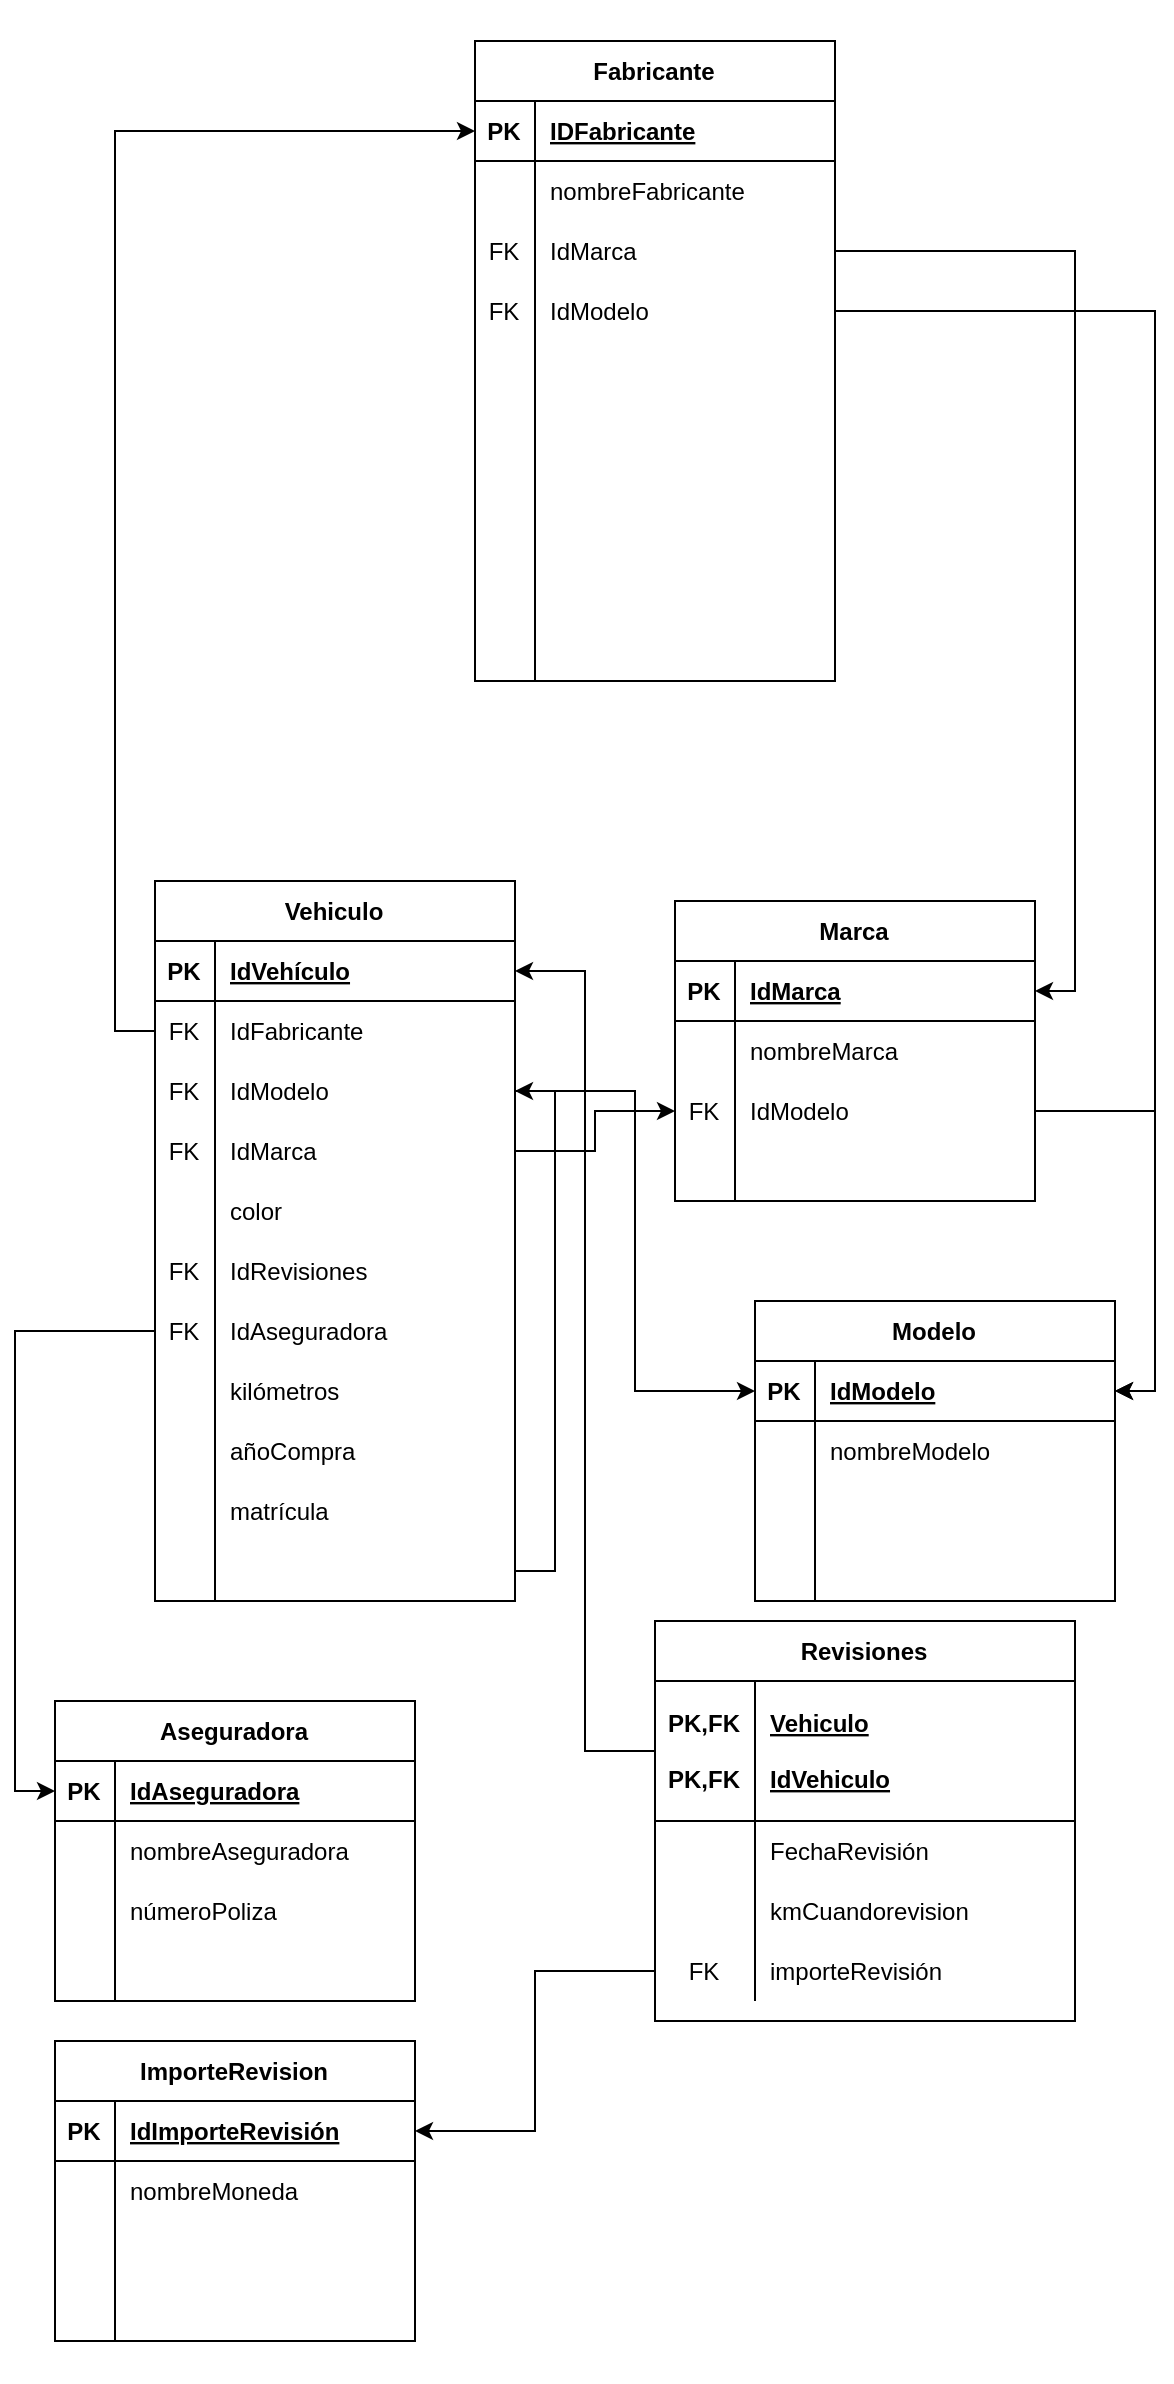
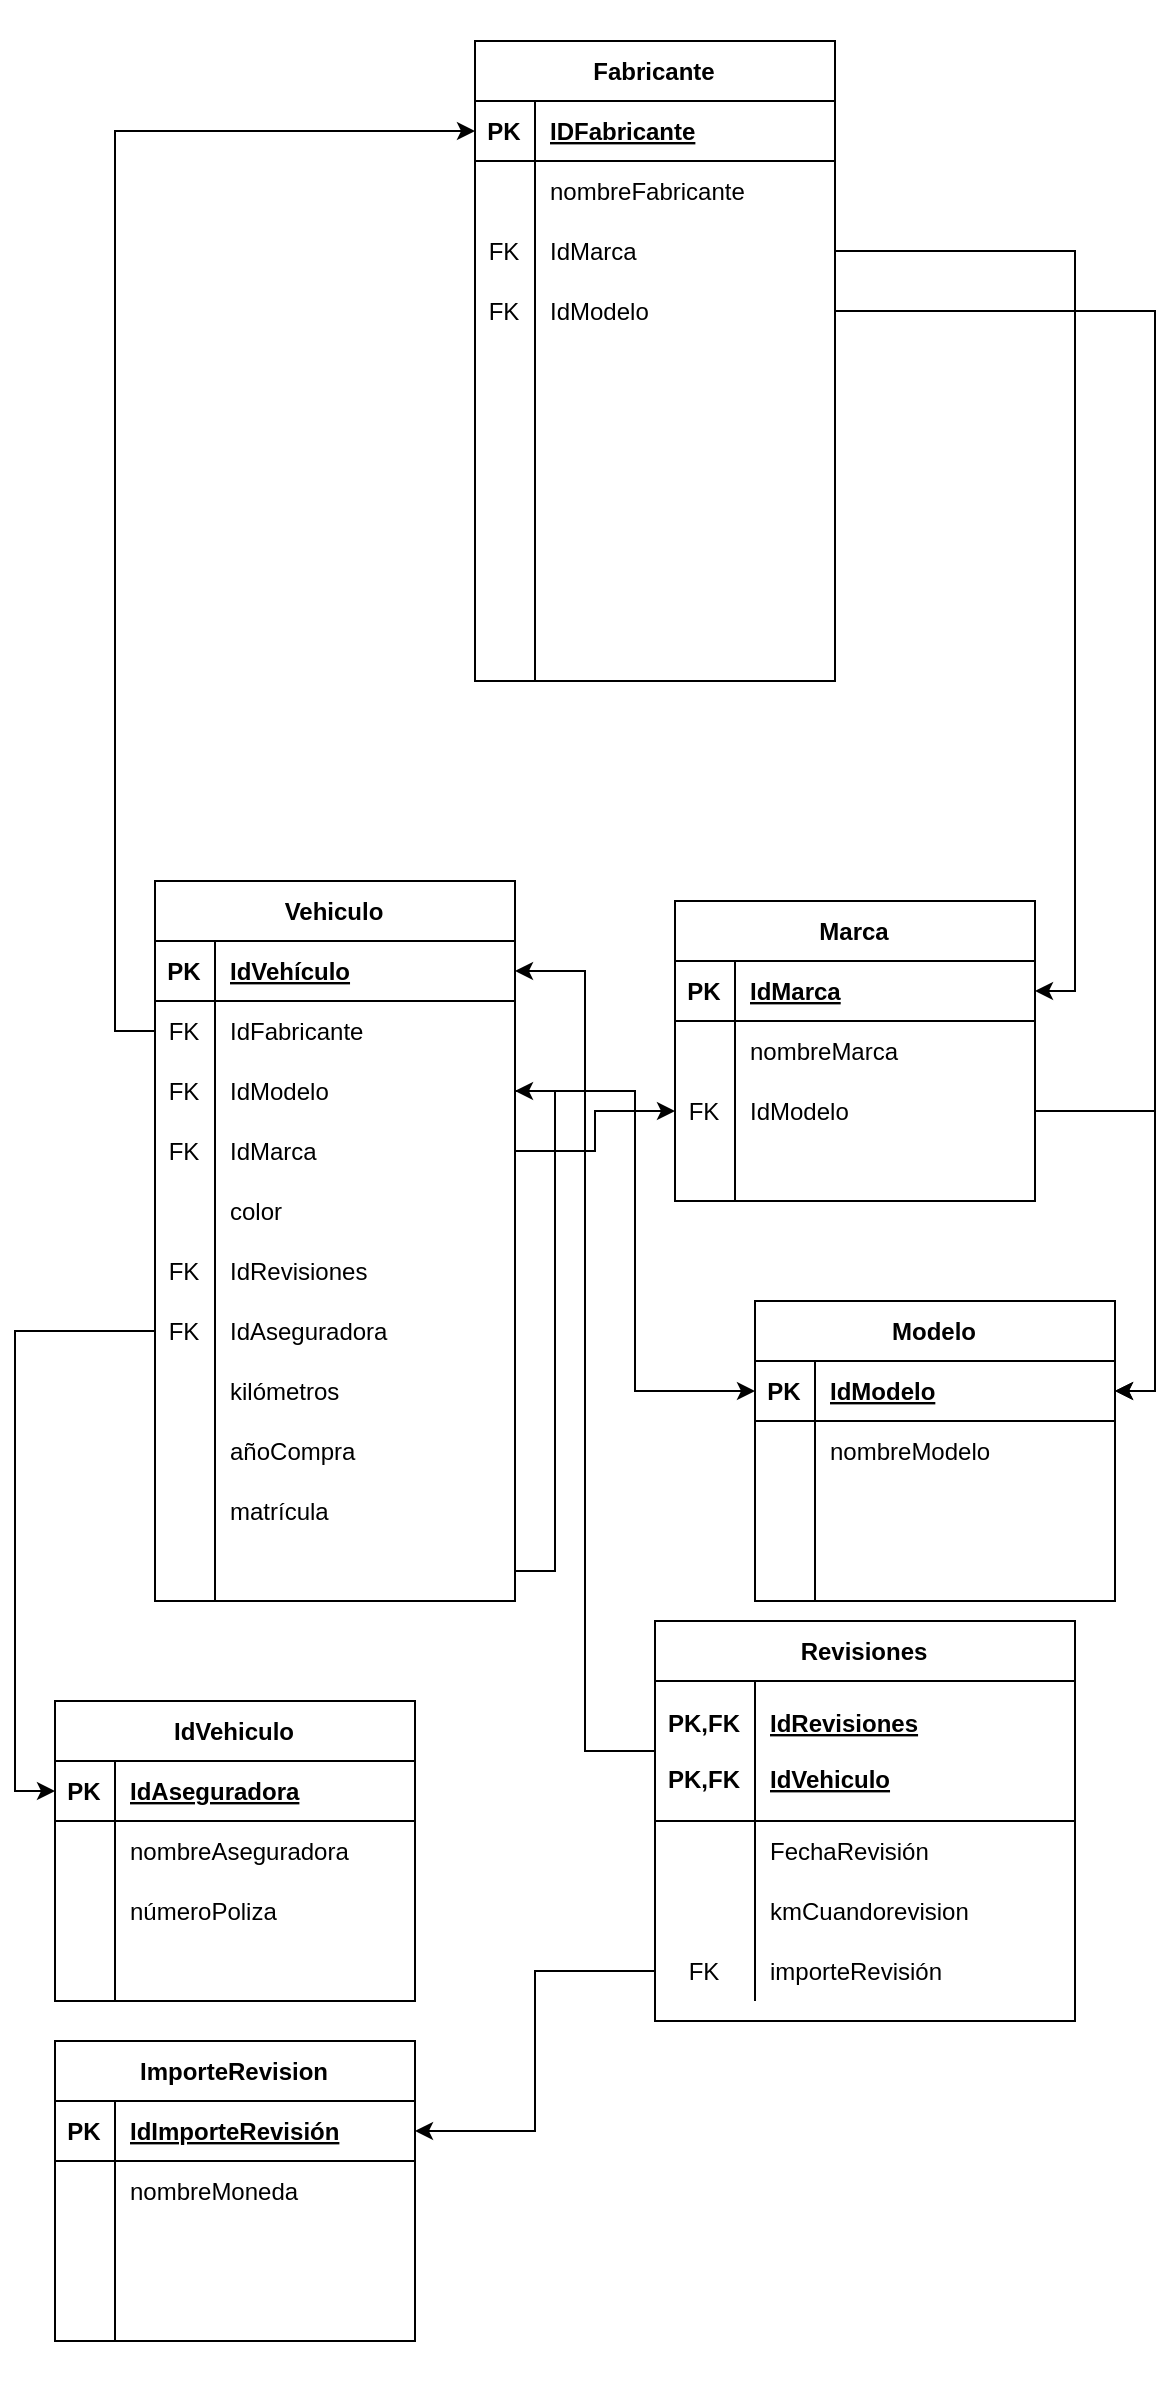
node "Vehiculo IdVehiculo": label "Vehiculo IdVehiculo" -> "IdRevisiones IdVehiculo"
node "Aseguradora": label "Aseguradora" -> "IdVehiculo"
